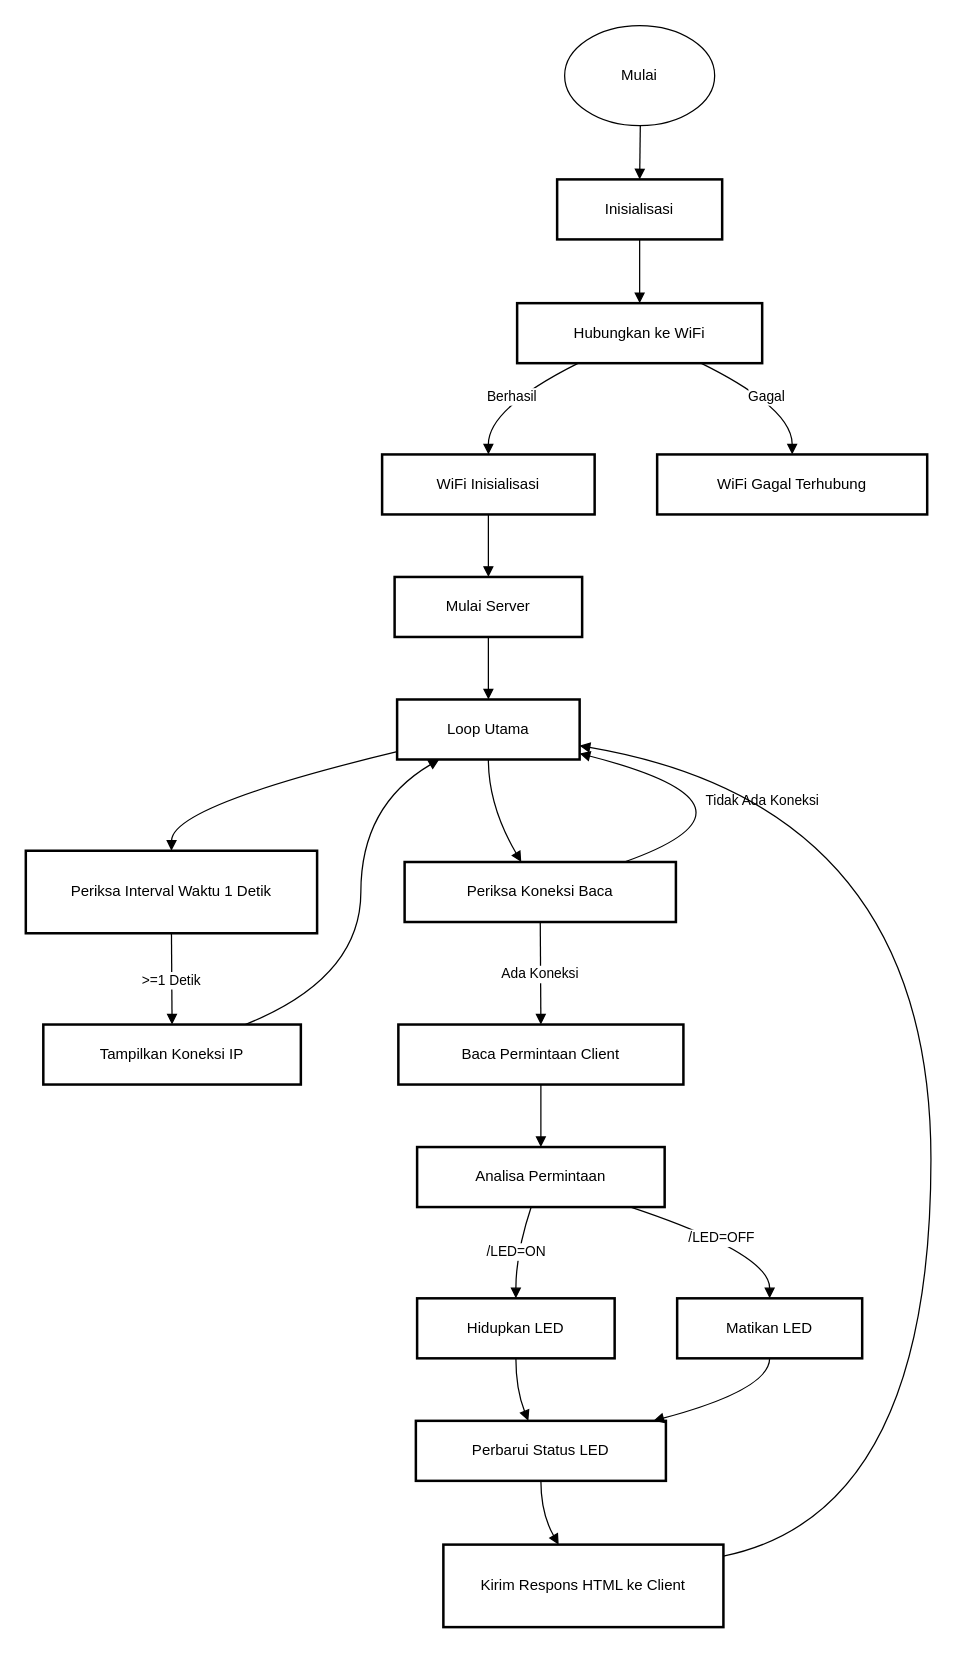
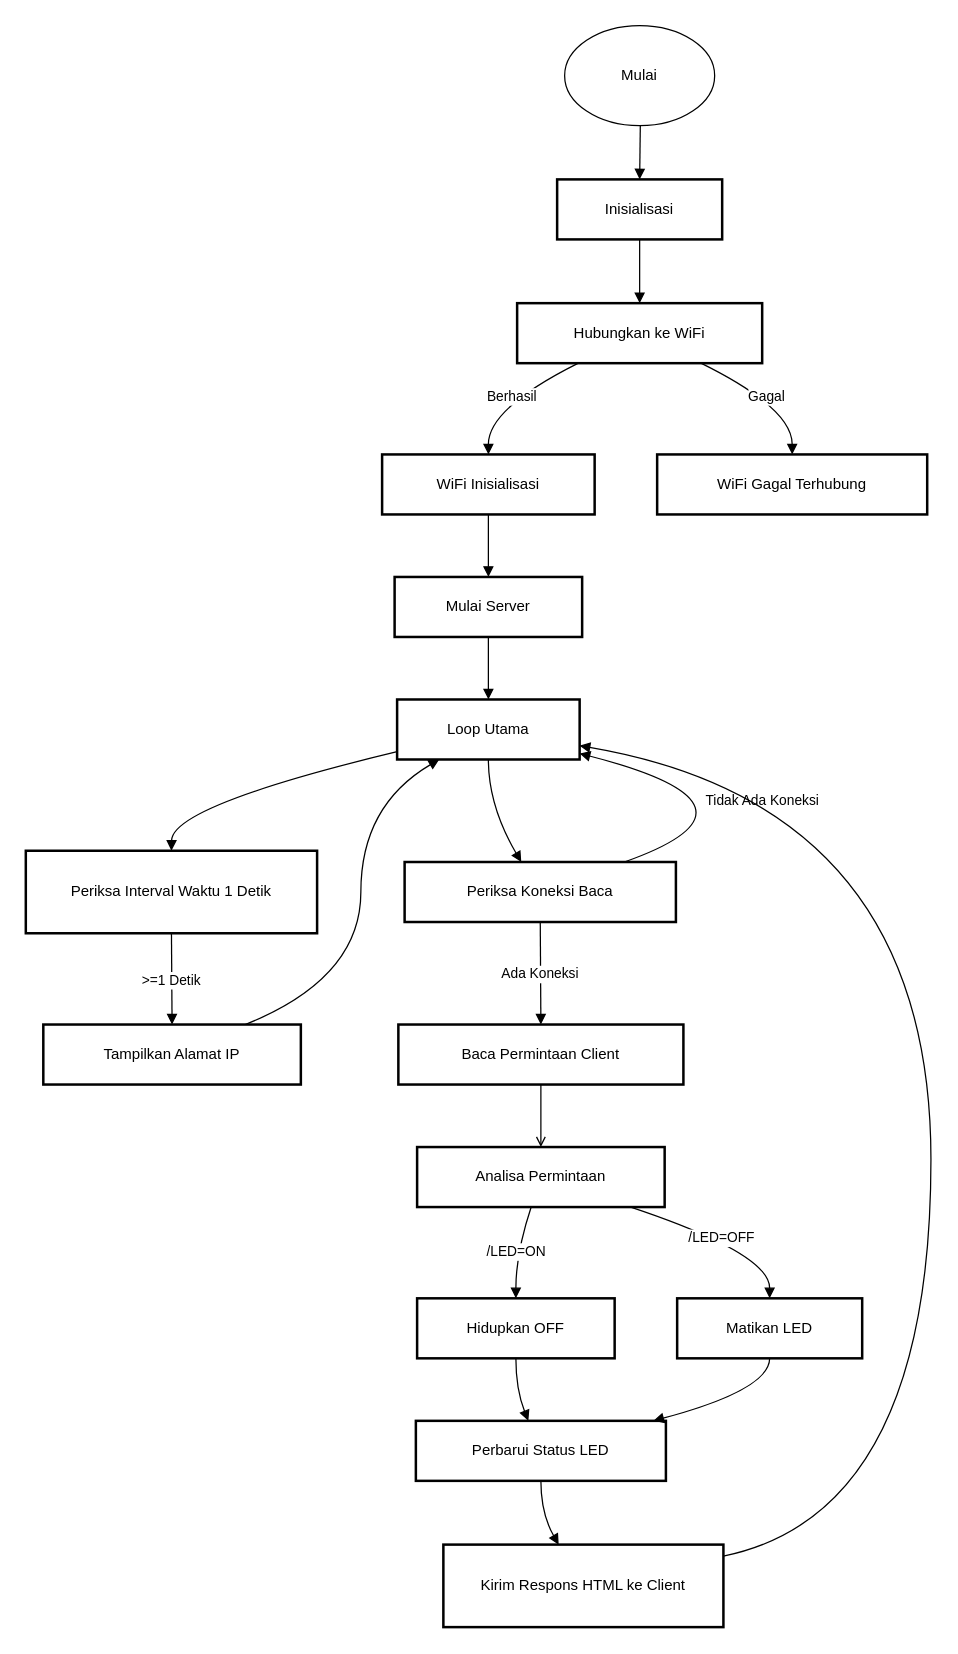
node "Tampilkan Koneksi IP": label "Tampilkan Koneksi IP" -> "Tampilkan Alamat IP"
edge "Baca Permintaan Client" -> "Analisa Permintaan": arrowhead block -> open
node "Hidupkan LED": label "Hidupkan LED" -> "Hidupkan OFF"
